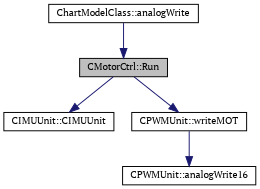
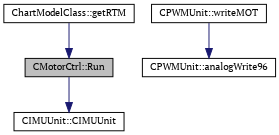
node "ChartModelClass::analogWrite": label "ChartModelClass::analogWrite" -> "ChartModelClass::getRTM"
edge "CMotorCtrl::Run" -> "CPWMUnit::writeMOT": removed
node "CPWMUnit::analogWrite16": label "CPWMUnit::analogWrite16" -> "CPWMUnit::analogWrite96"
